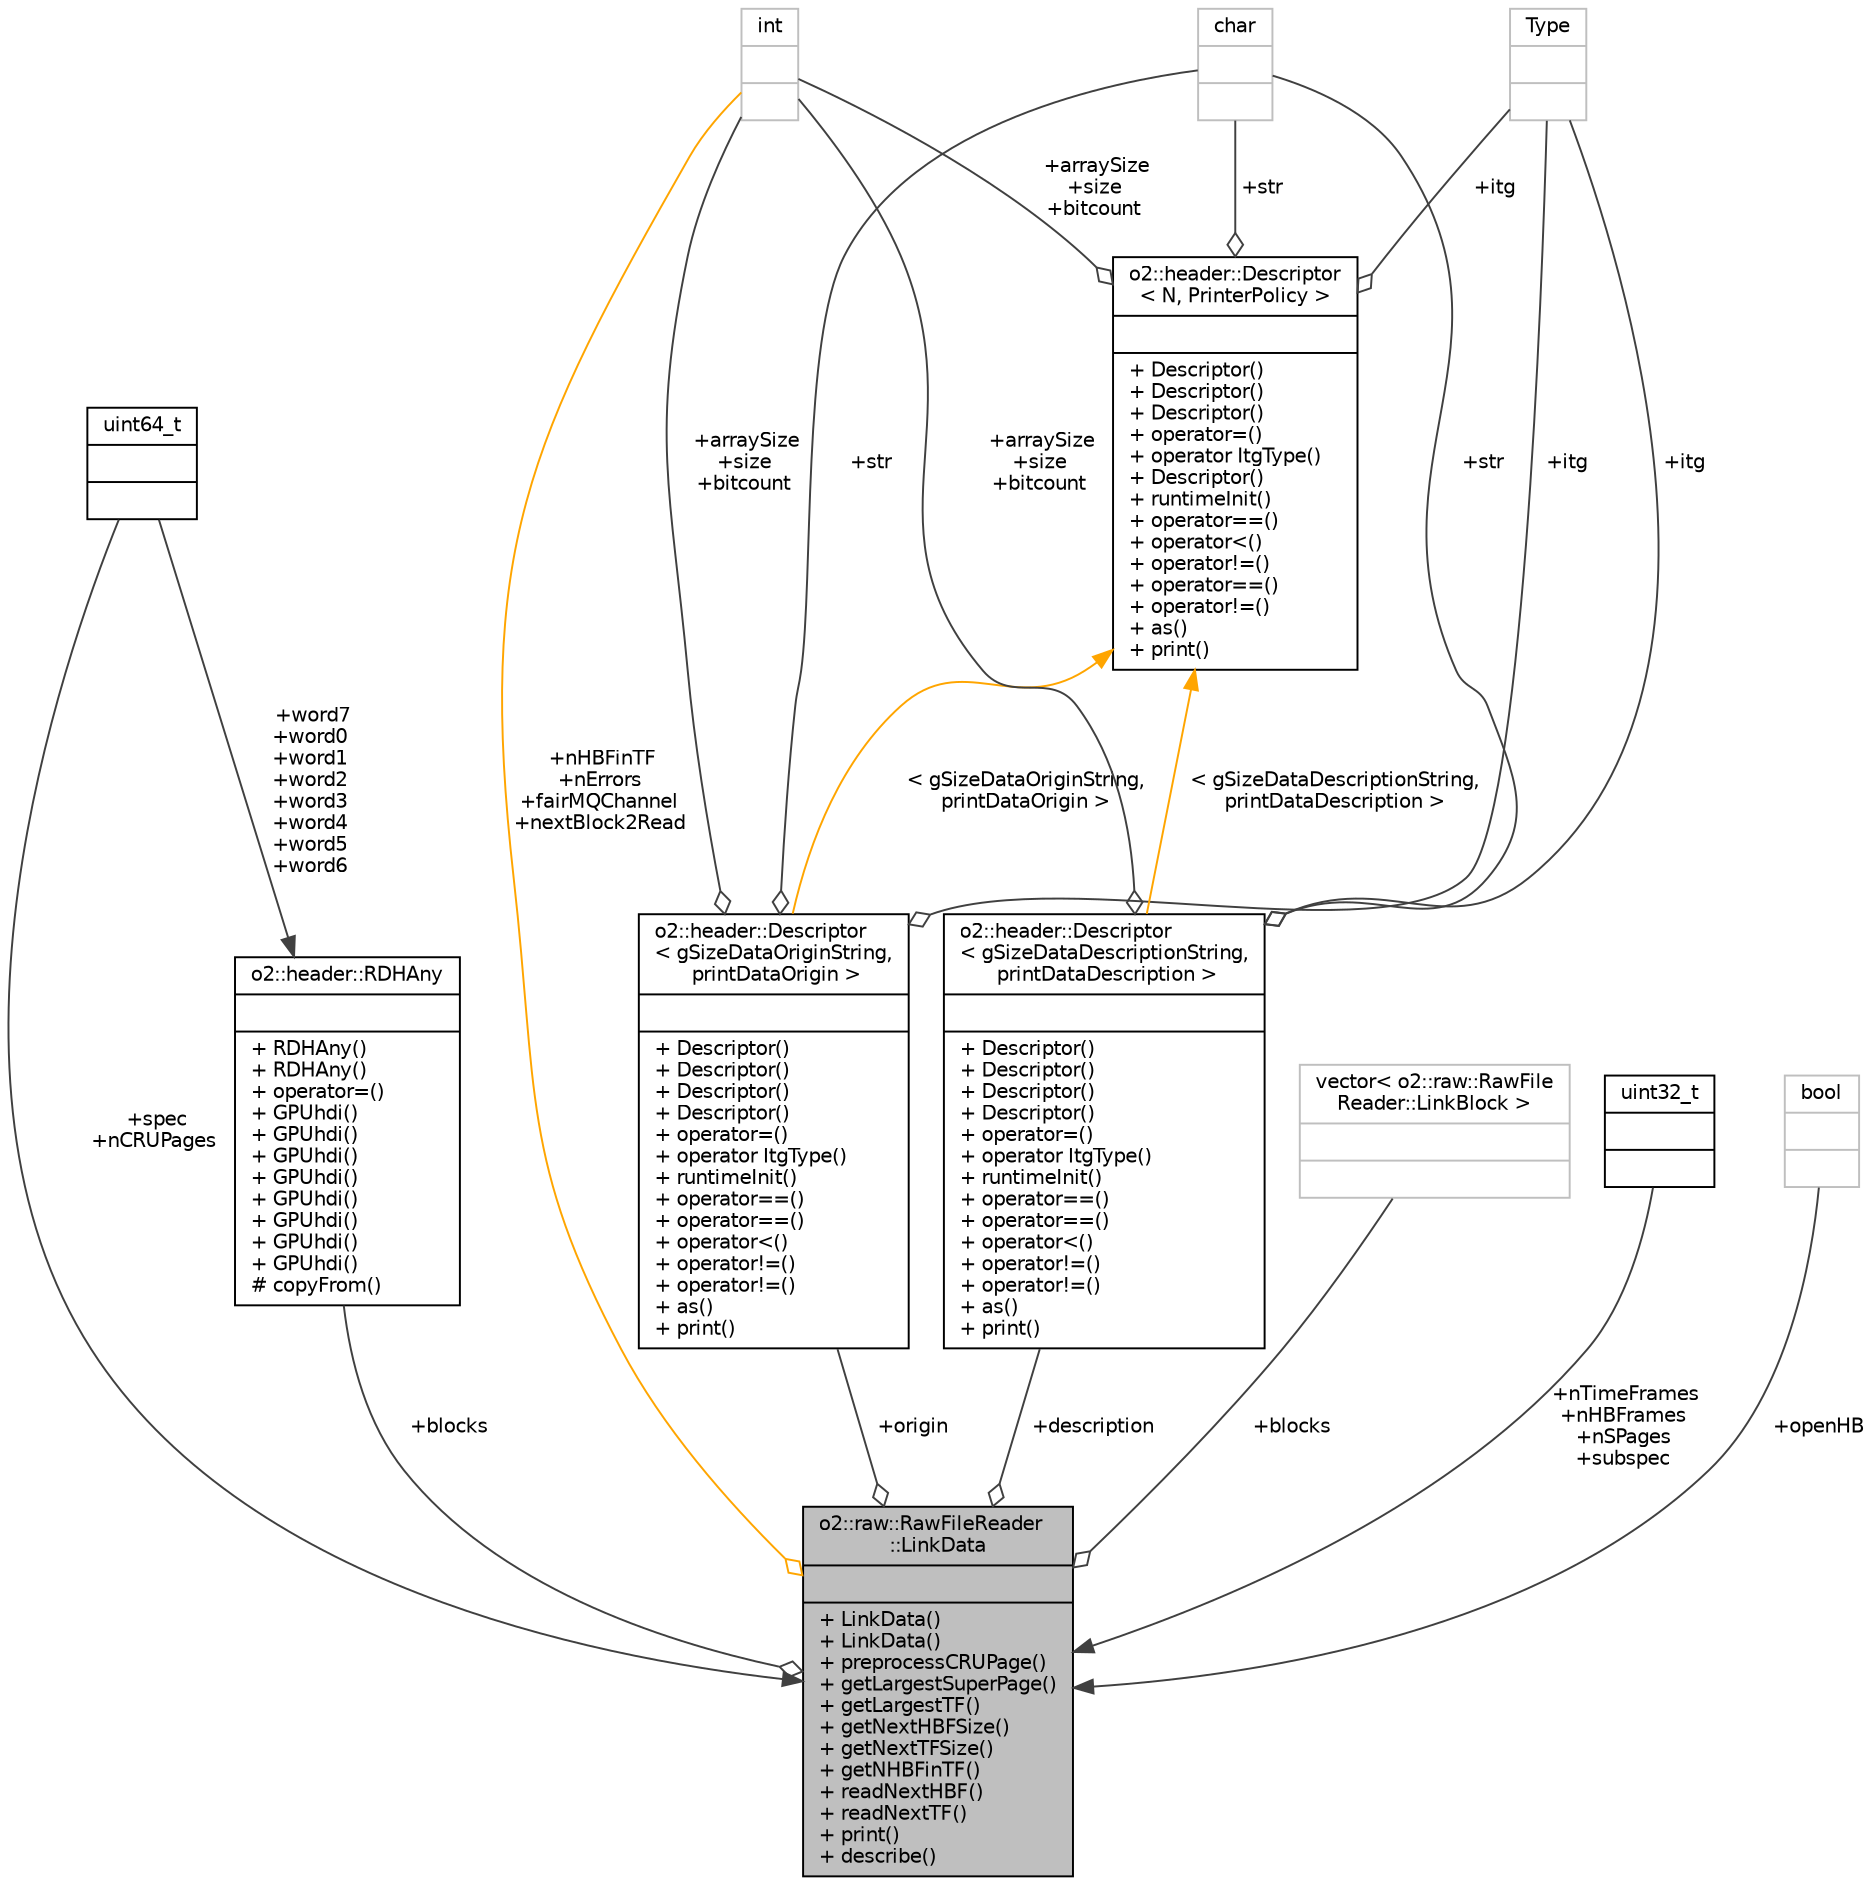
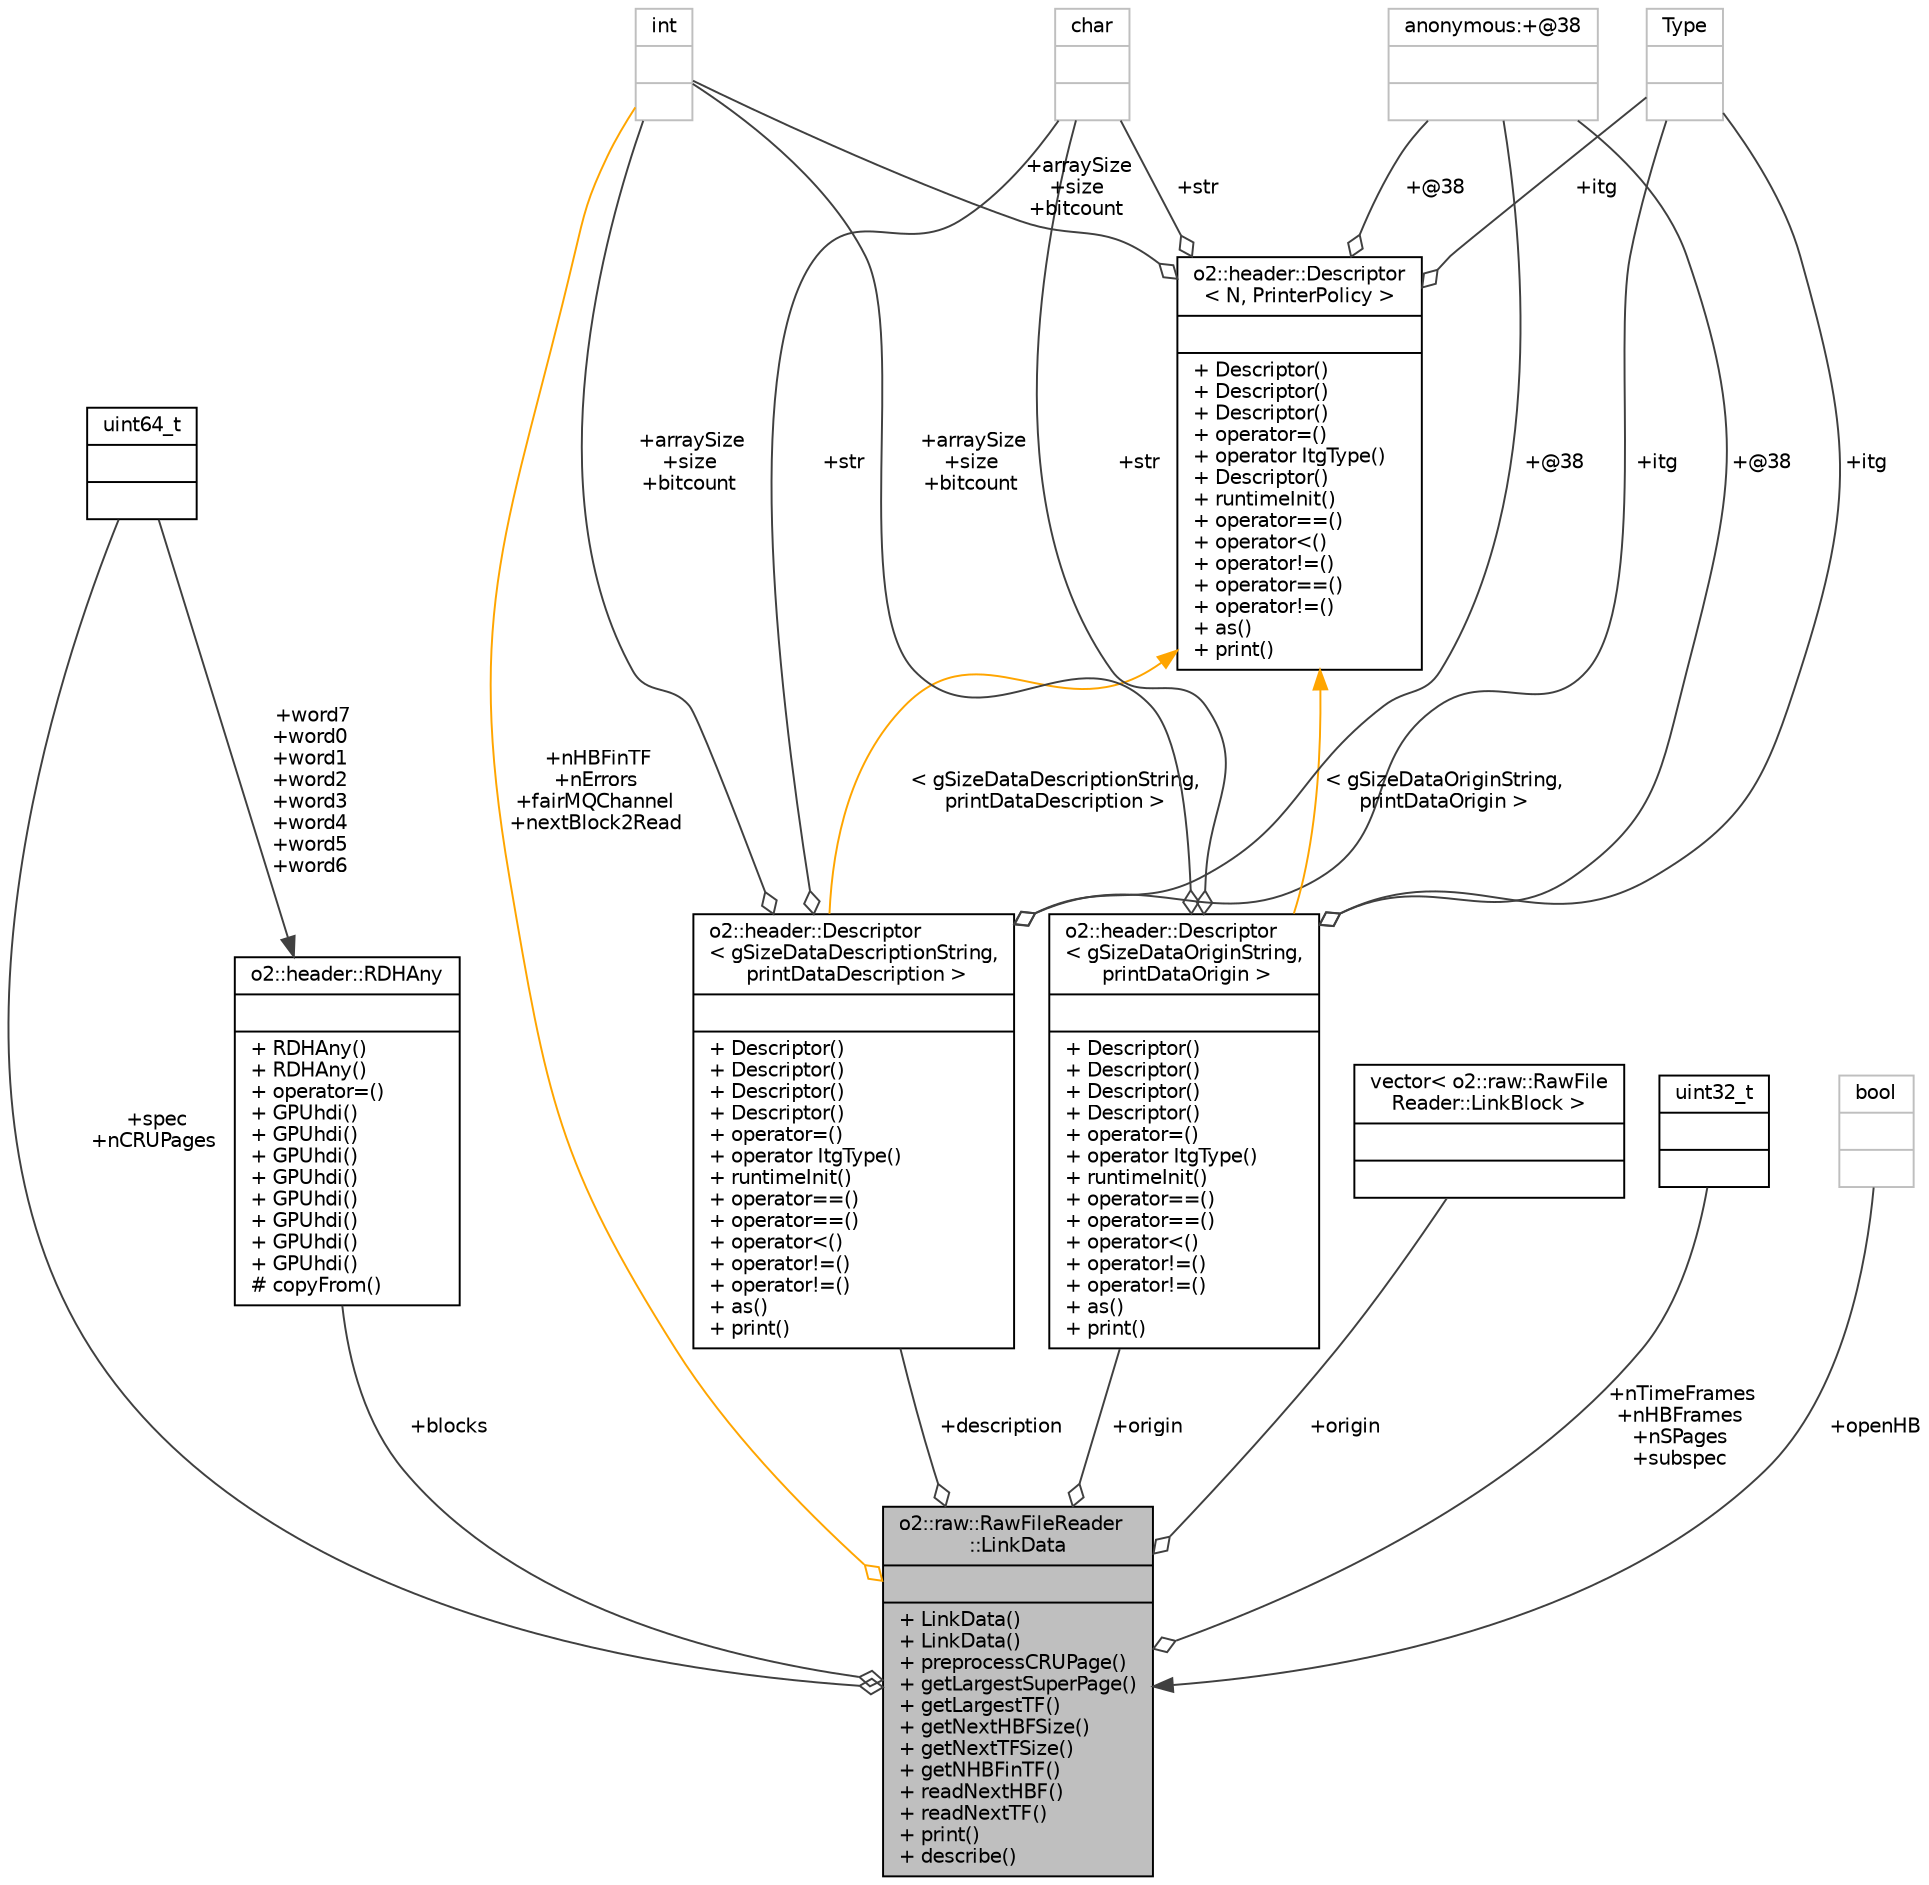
node "anonymous:+@38": added
node "vector< o2::raw::RawFile": color grey75 -> black
edge "uint64_t" -> "o2::raw::RawFileReader": arrowhead normal -> odiamond
edge "vector< o2::raw::RawFile" -> "o2::raw::RawFileReader": label " +blocks" -> " +origin"
edge "uint32_t" -> "o2::raw::RawFileReader": arrowhead normal -> odiamond
